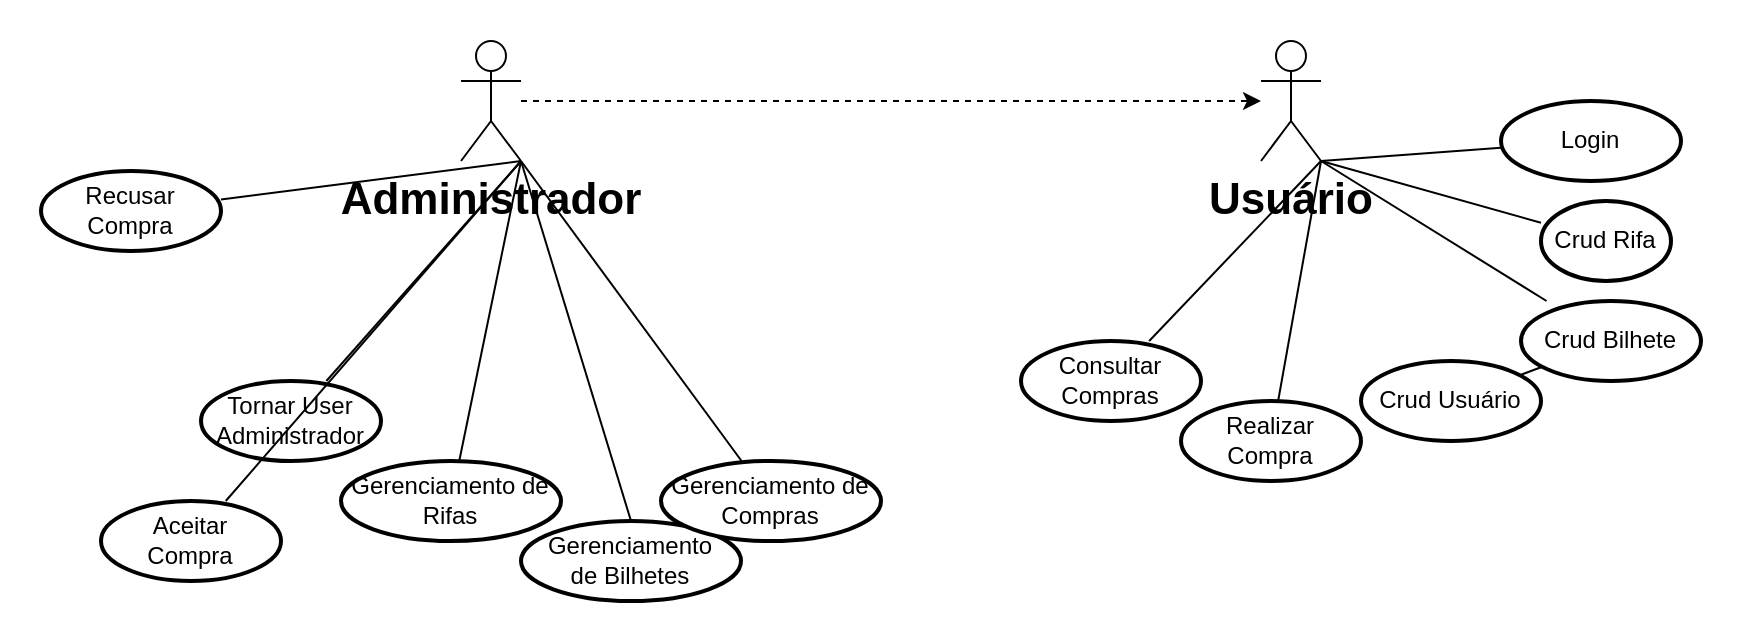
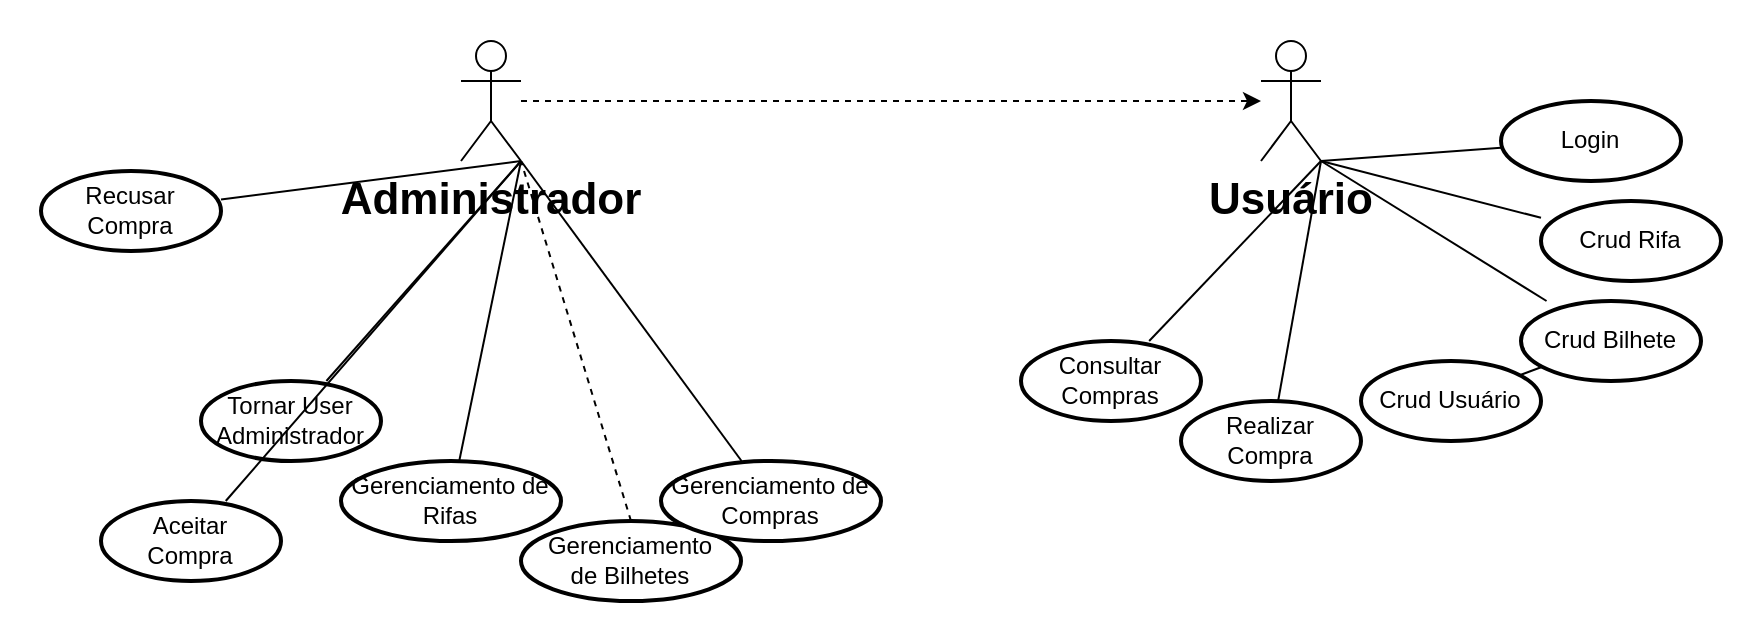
node "Crud Rifa": size 130x80 -> 180x80
edge "Administrador" -- "Gerenciamento de Bilhetes": style solid -> dashed
